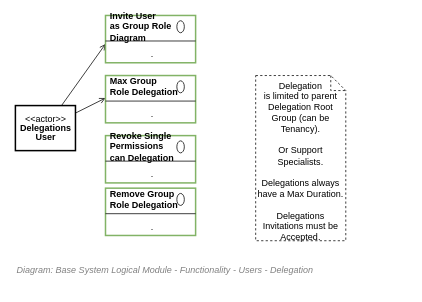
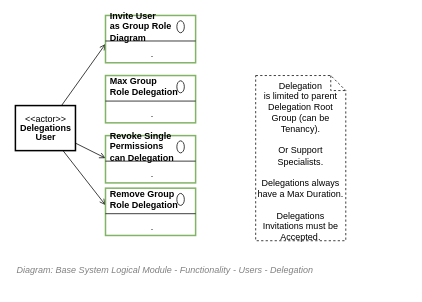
edge "<<actor>> Delegations User" -> "Max Group Role Delegation": removed
edge "<<actor>> Delegations User" -> "Revoke Single Permissions can Delegation": added
edge "<<actor>> Delegations User" -> "Remove Group Role Delegation": added
